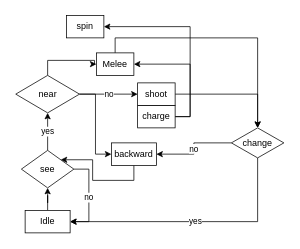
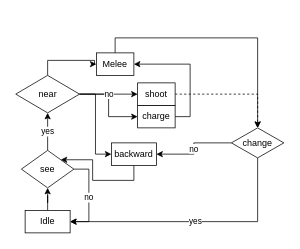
node "spin": removed
edge "charge" -> "spin": removed
edge "shoot" -> "change": style solid -> dashed
edge "near" -> "charge": added
